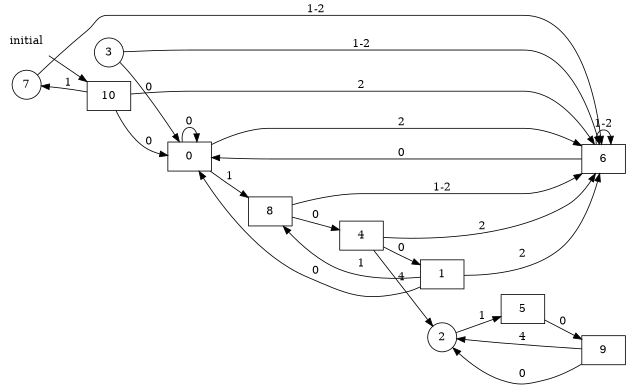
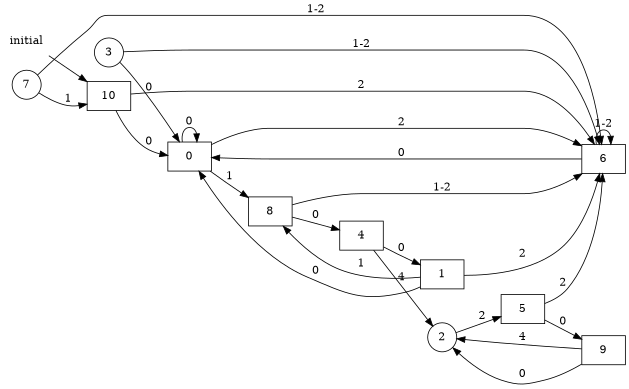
edge "10" -> "7": reversed
edge "4" -> "6": now "5" -> "6"
edge "2" -> "5": label "1" -> "2"
